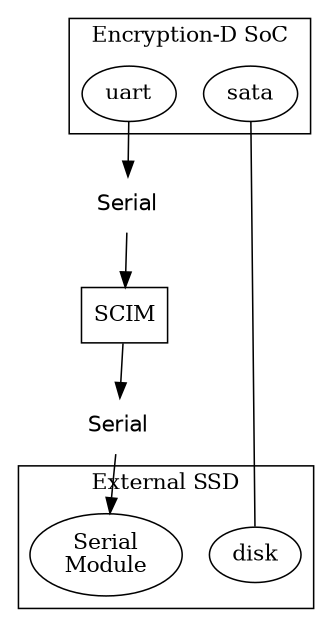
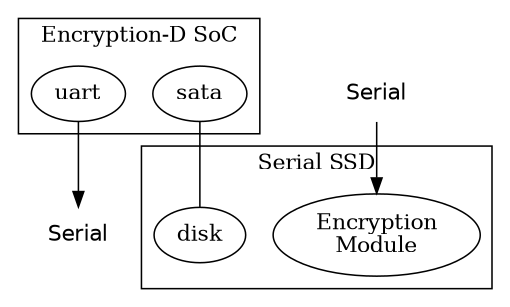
node "SCIM": removed
cluster "External SSD": label "External SSD" -> "Serial SSD"
node "Serial Module": label "Serial Module" -> "Encryption Module"
